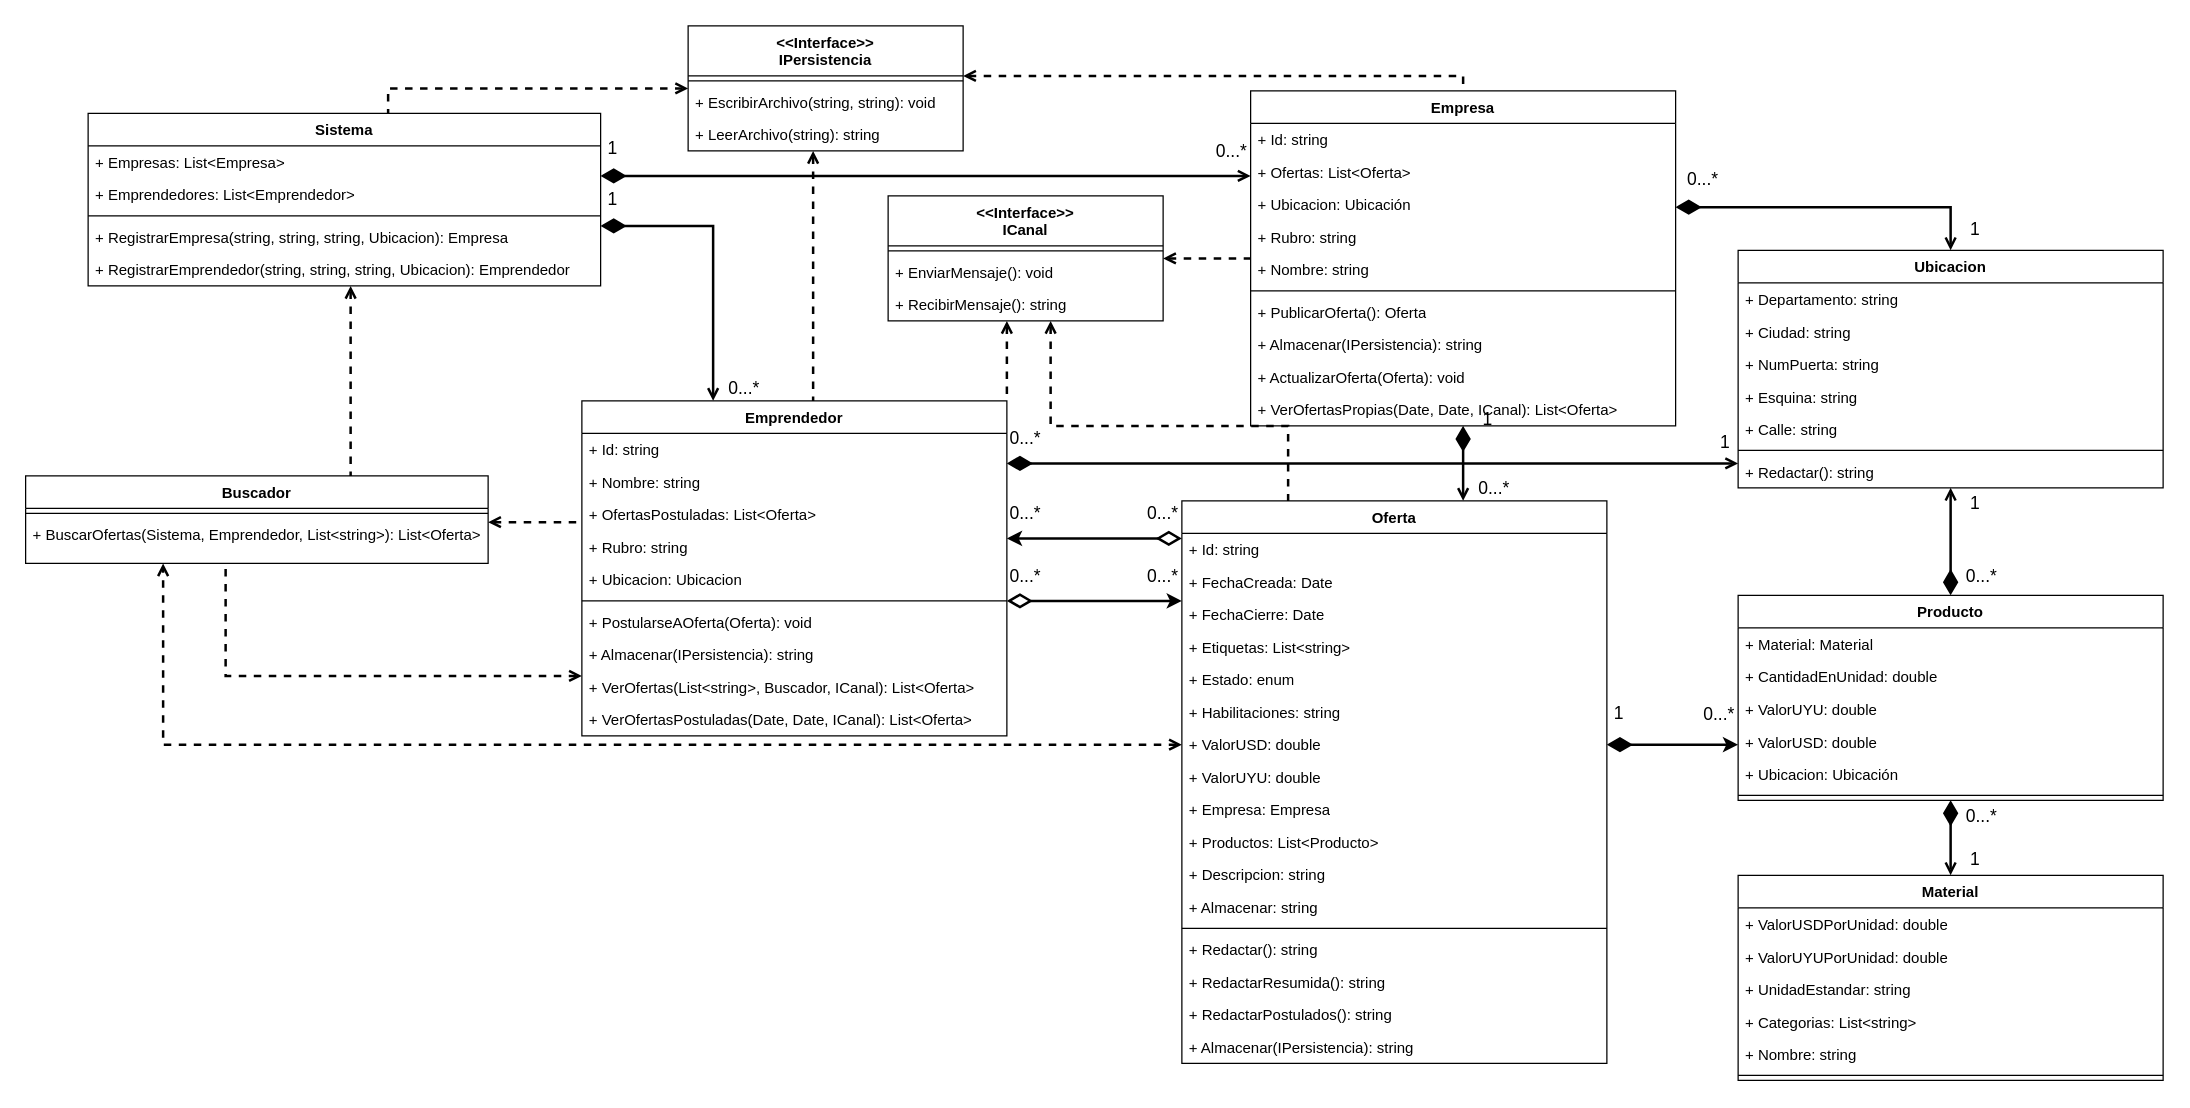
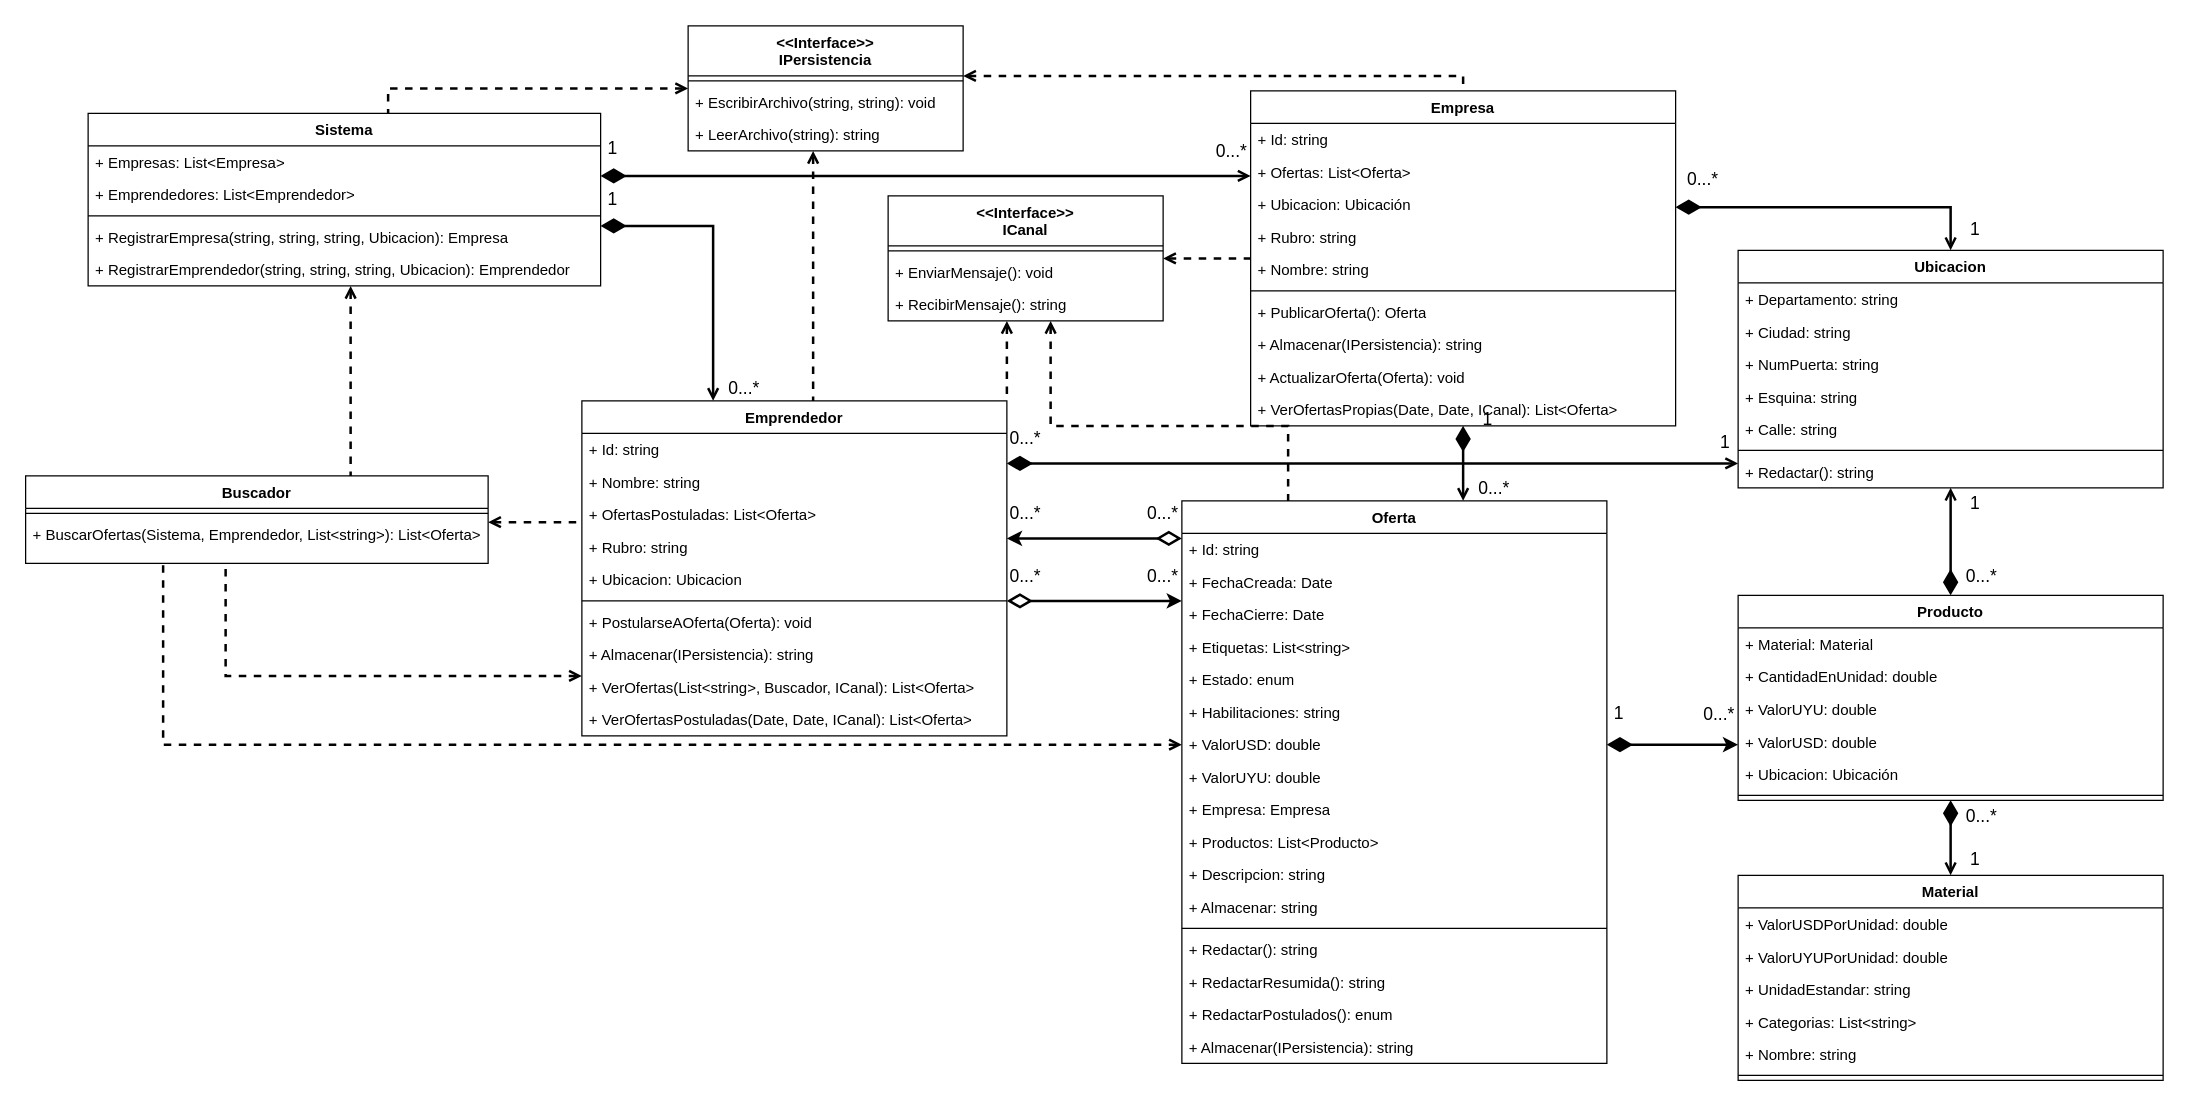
edge "Buscador" -- "Oferta": arrowhead open -> none
node "+ RedactarPostulados(): string": label "+ RedactarPostulados(): string" -> "+ RedactarPostulados(): enum"
